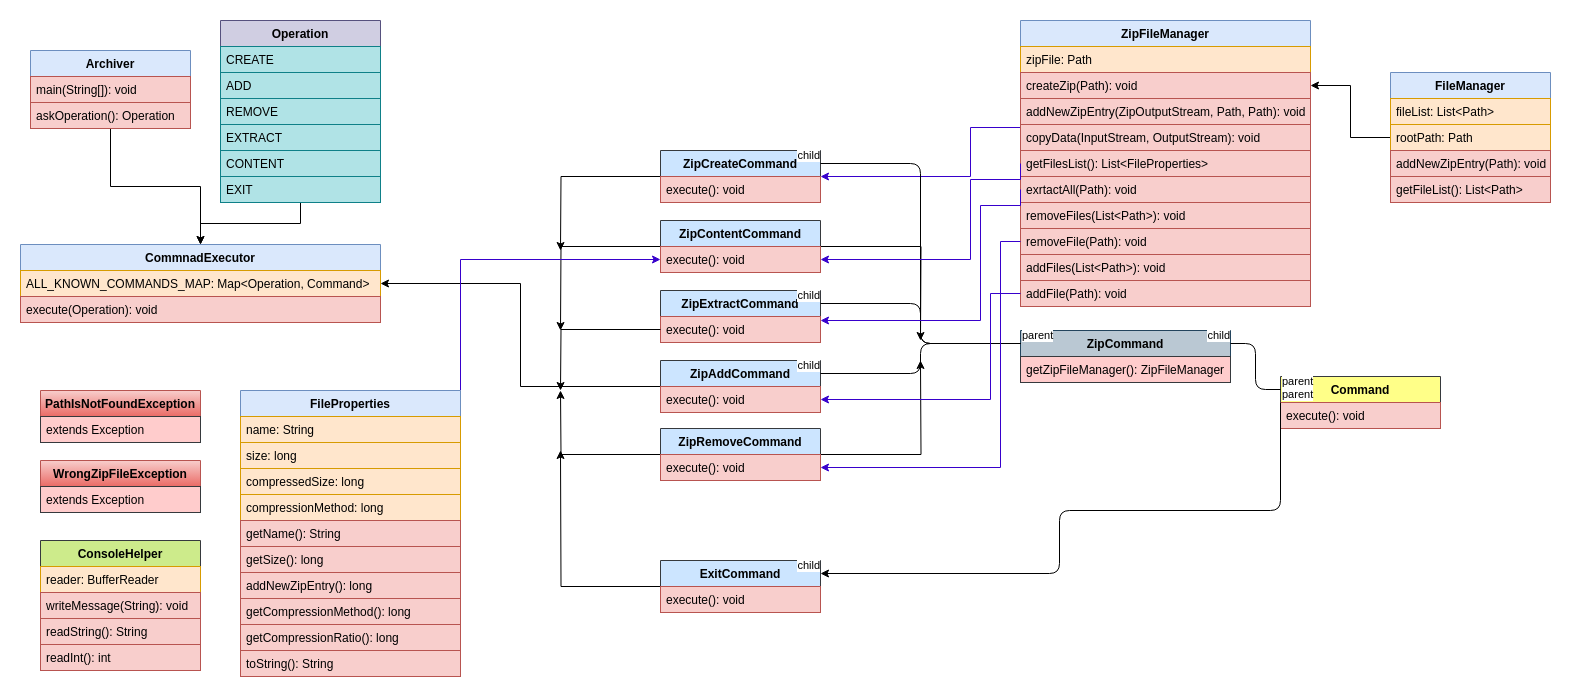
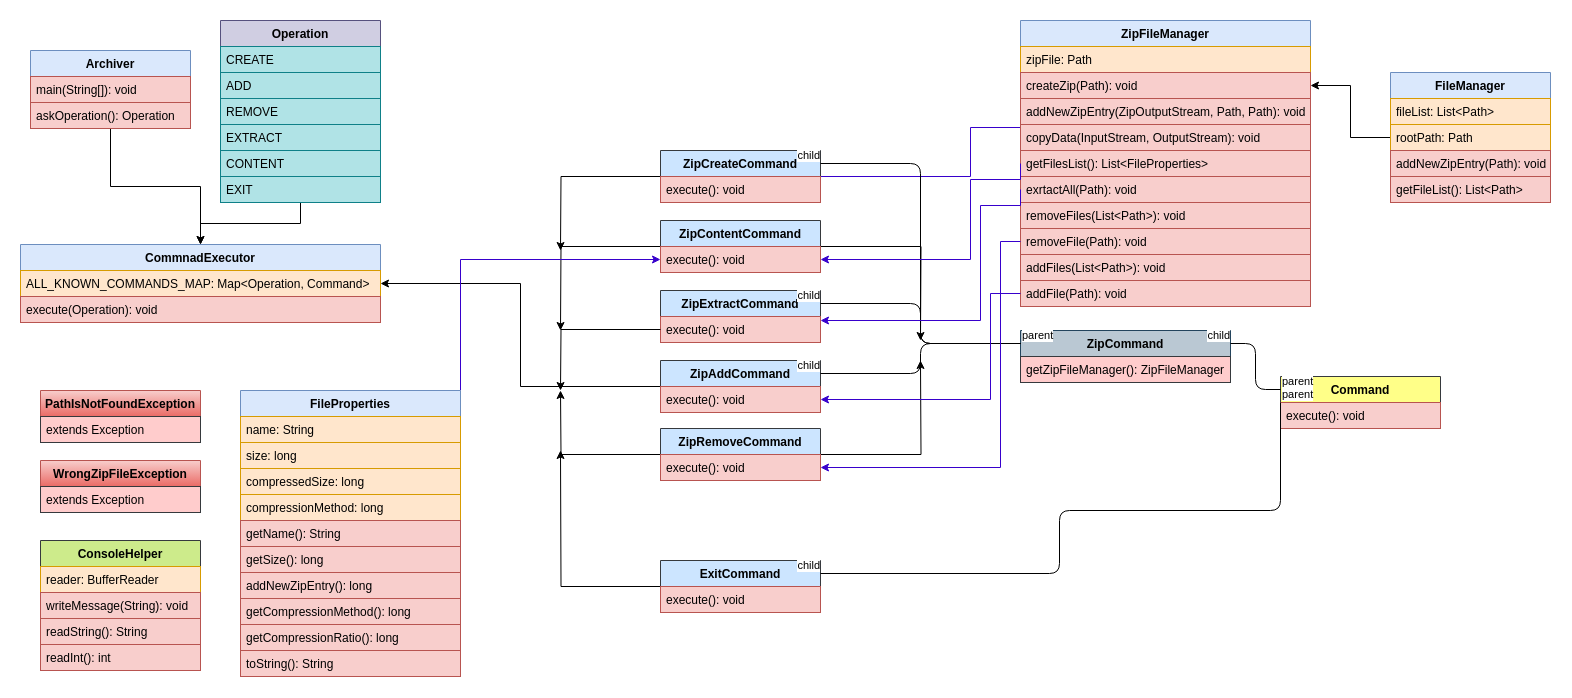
edge "ZipFileManager" -> "ZipCreateCommand": arrowhead classic -> none
edge "Command" -> "ExitCommand": arrowhead classic -> none
